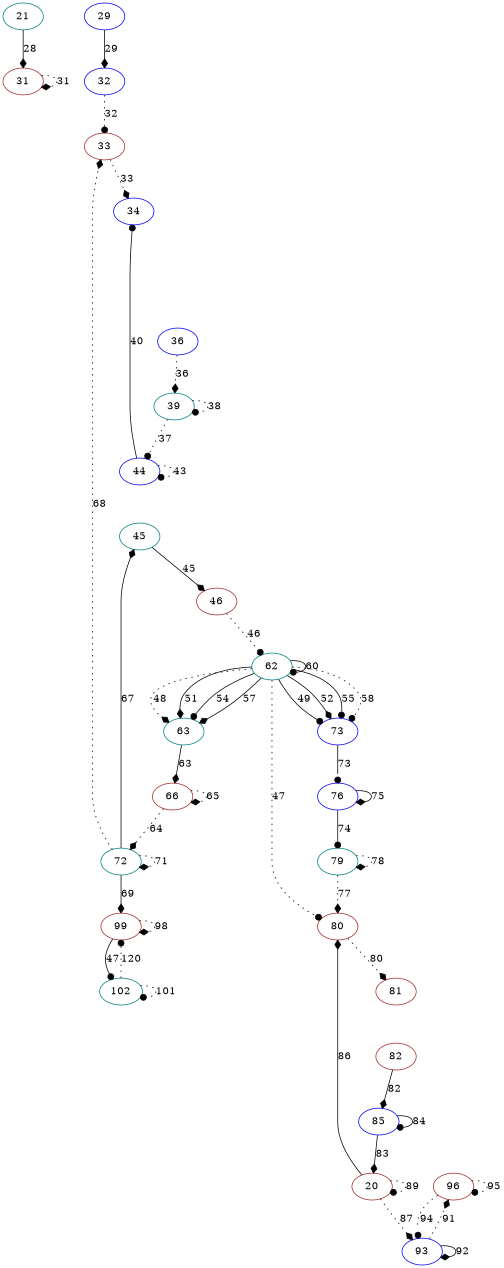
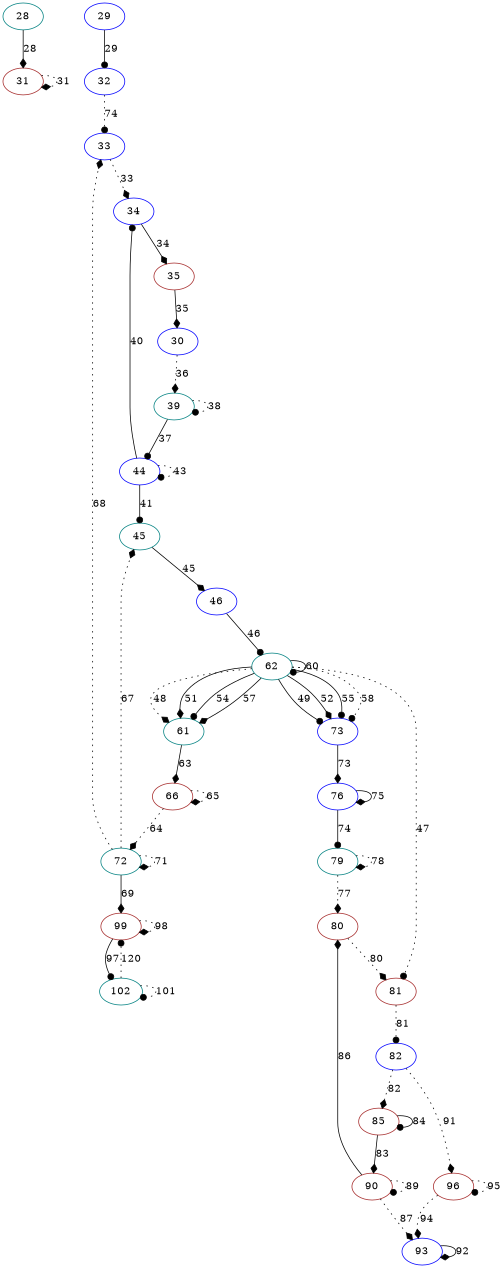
node "21": label "21" -> "28"
edge "29" -> "32": arrowhead diamond -> dot
edge "32" -> "33": label "32" -> "74"
node "33": color brown -> blue
node "35": added
node "36": label "36" -> "30"
edge "39" -> "44": style dotted -> solid
edge "44" -> "45": added, label "41"
node "46": color brown -> blue
edge "46" -> "62": style dotted -> solid
edge "72" -> "45": style solid -> dotted
node "63": label "63" -> "61"
edge "73" -> "76": arrowhead dot -> diamond
edge "62" -> "80": now "62" -> "81"
edge "99" -> "102": label "47" -> "97"
edge "81" -> "82": added, label "81"
node "82": color brown -> blue
edge "82" -> "85": style solid -> dotted
node "85": color blue -> brown
node "20": label "20" -> "90"
edge "96" -> "93": arrowhead dot -> diamond
edge "93" -> "96": now "82" -> "96"
